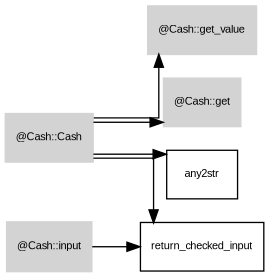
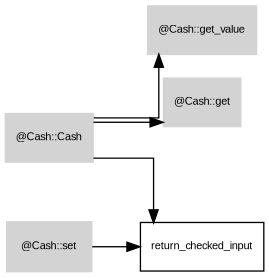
node "any2str": removed
node "@Cash::input": label "@Cash::input" -> "@Cash::set"
